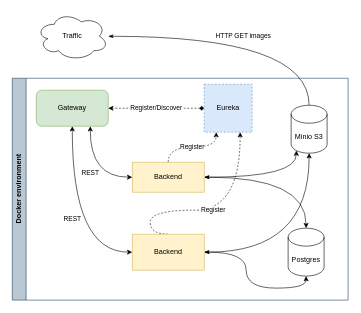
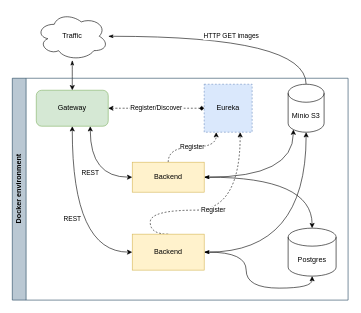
edge "Traffic" -- "Gateway": added
node "Minio S3": moved (309, 129) -> (306, 108)
node "Postgres": size 36x48 -> 48x48
